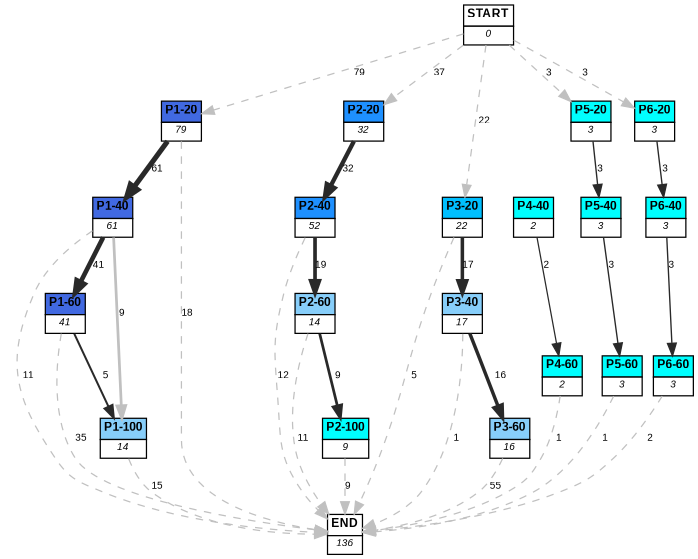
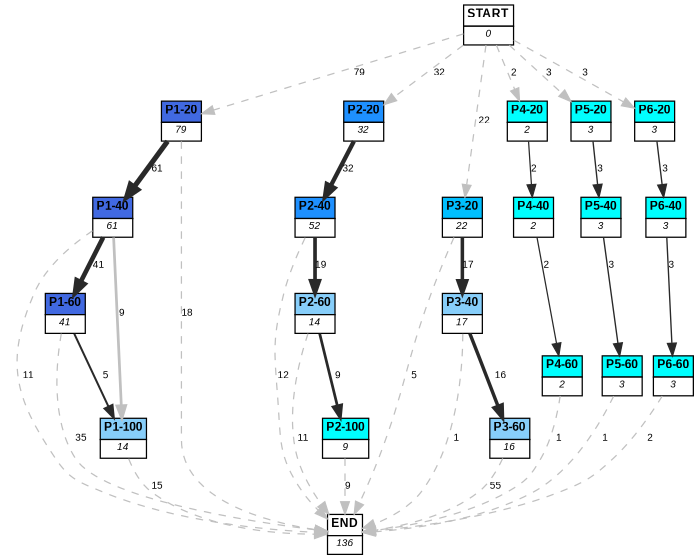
edge "START" -> "P2-20": label "37" -> "32"
node "P4-20": added
